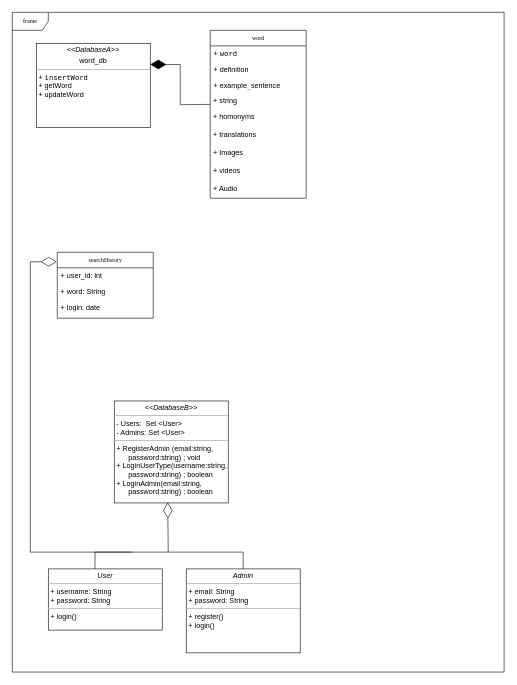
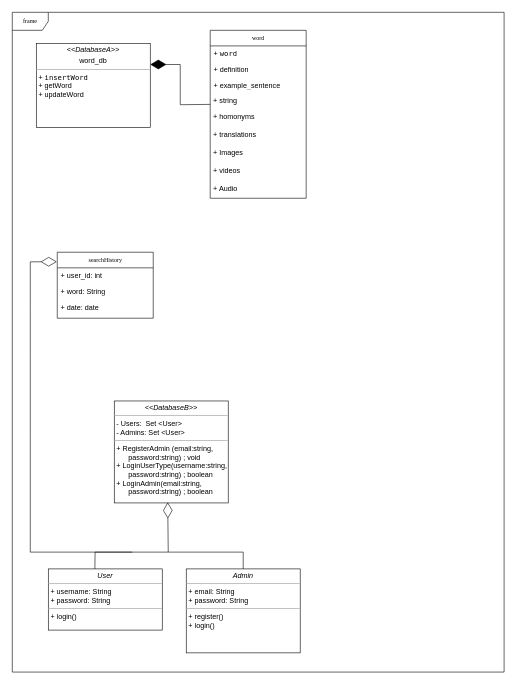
node "+ login: date": label "+ login: date" -> "+ date: date"
